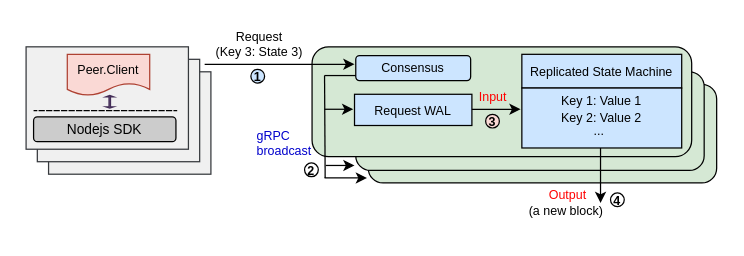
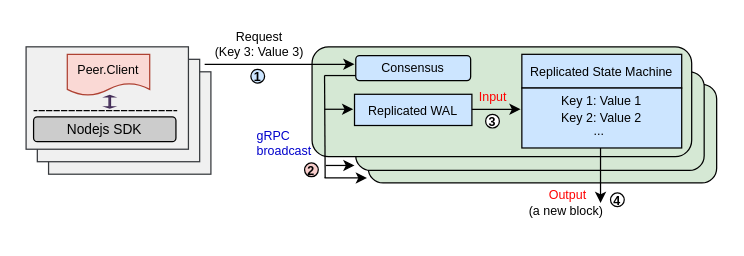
node "Request (Key 3: State 3)": label "Request (Key 3: State 3)" -> "Request (Key 3: Value 3)"
node "Request WAL": label "Request WAL" -> "Replicated WAL"
node "3": fillcolor #fad9d5 -> #ffffff
node "2": fillcolor #ffffff -> #f8cecc
